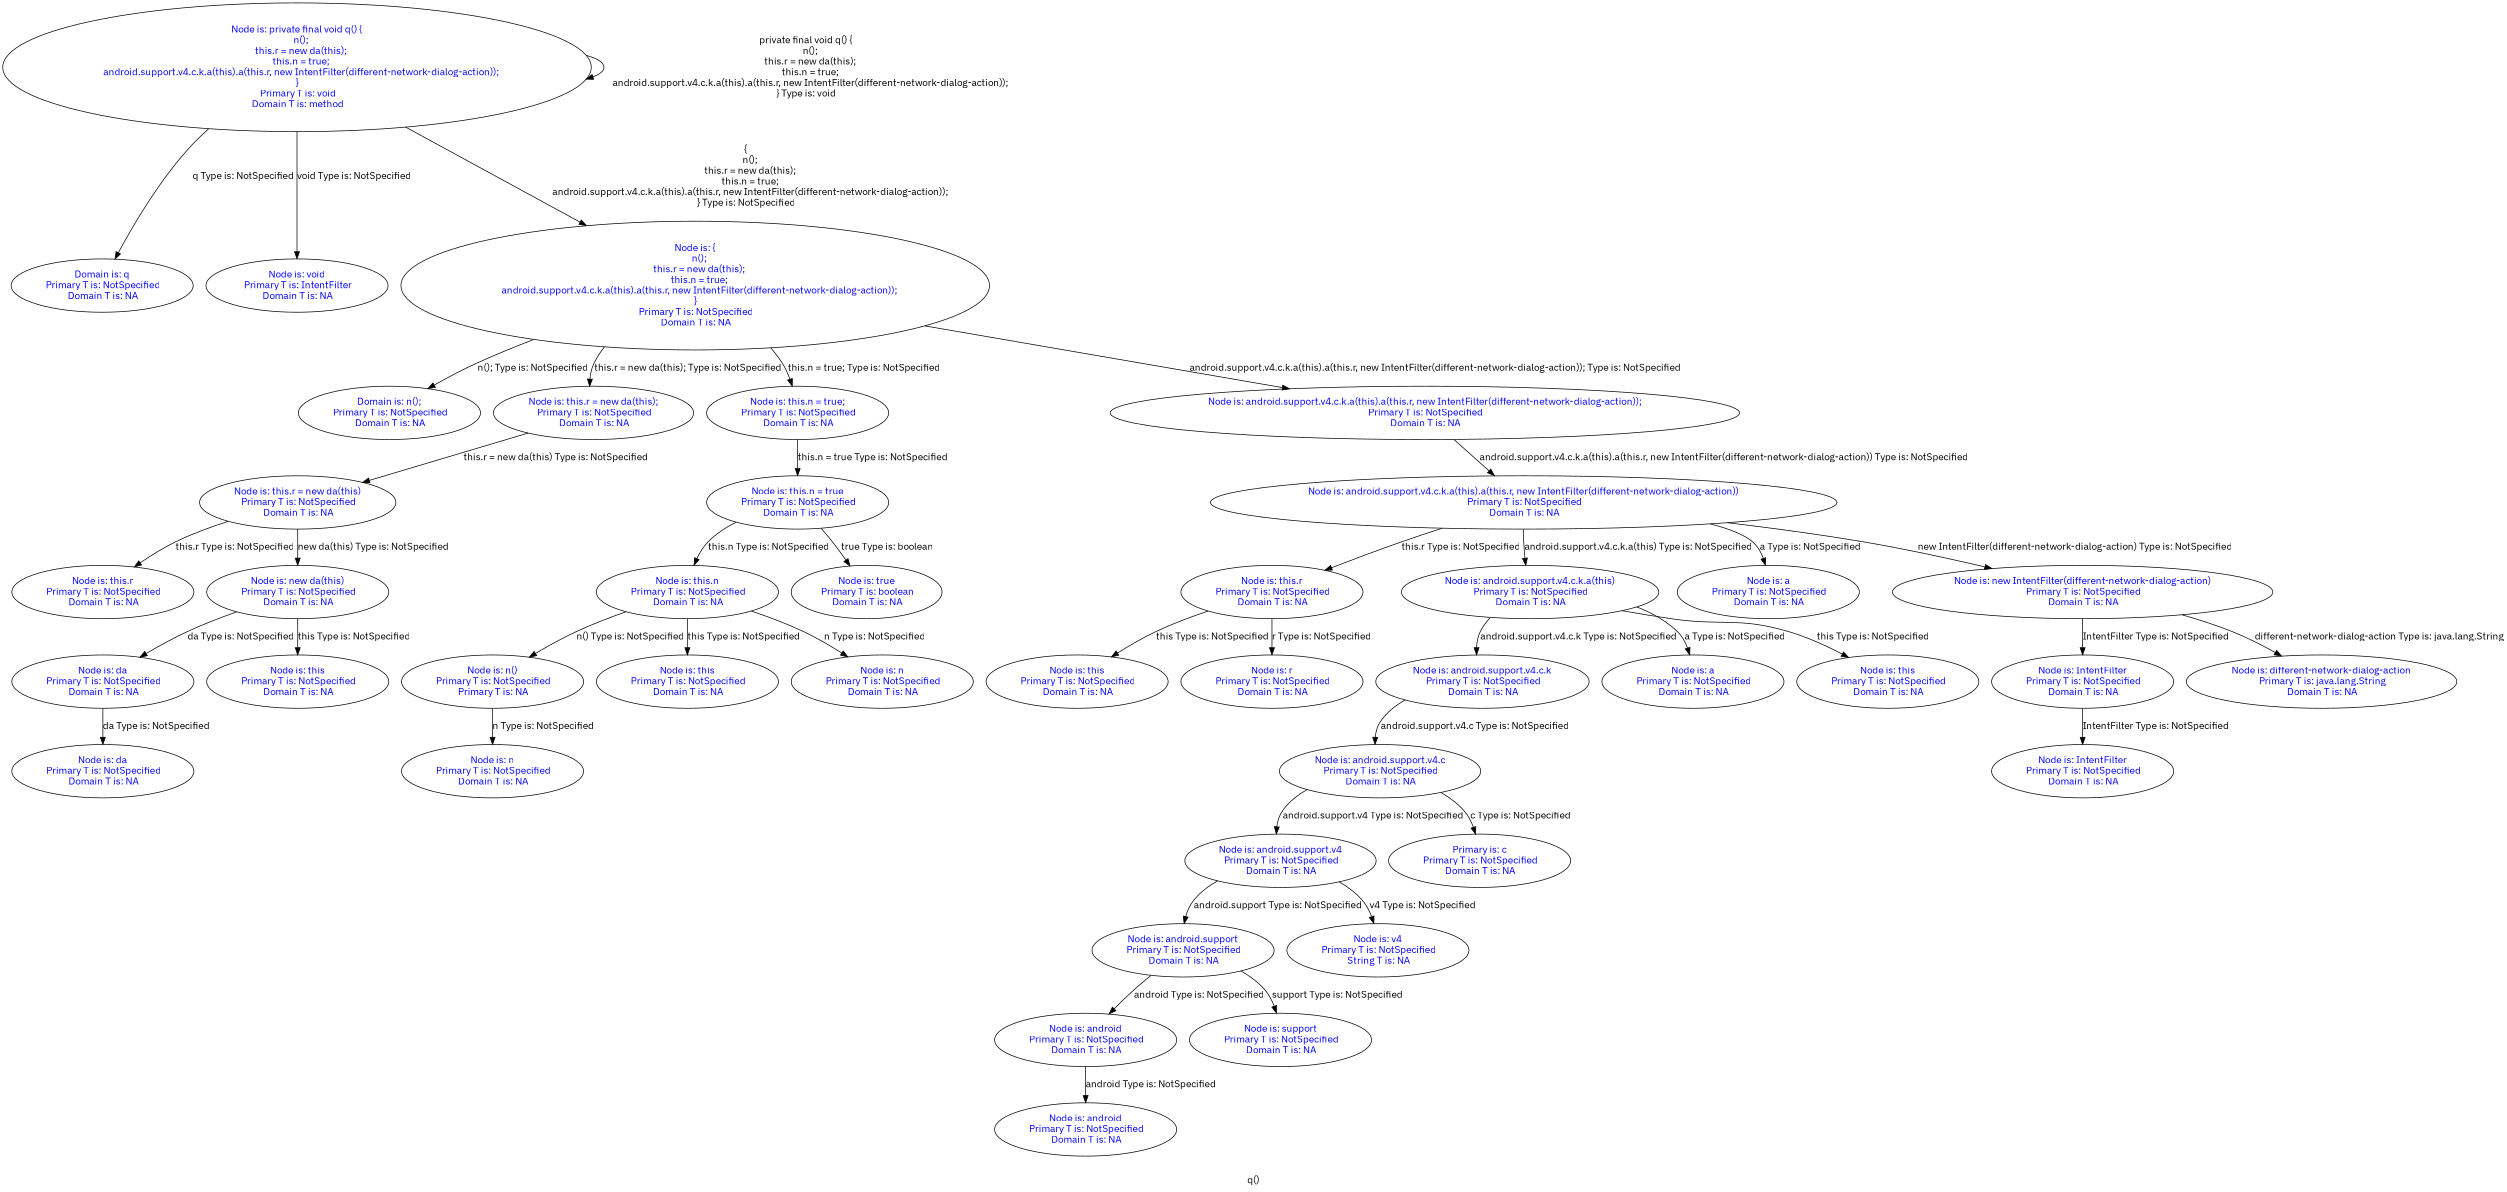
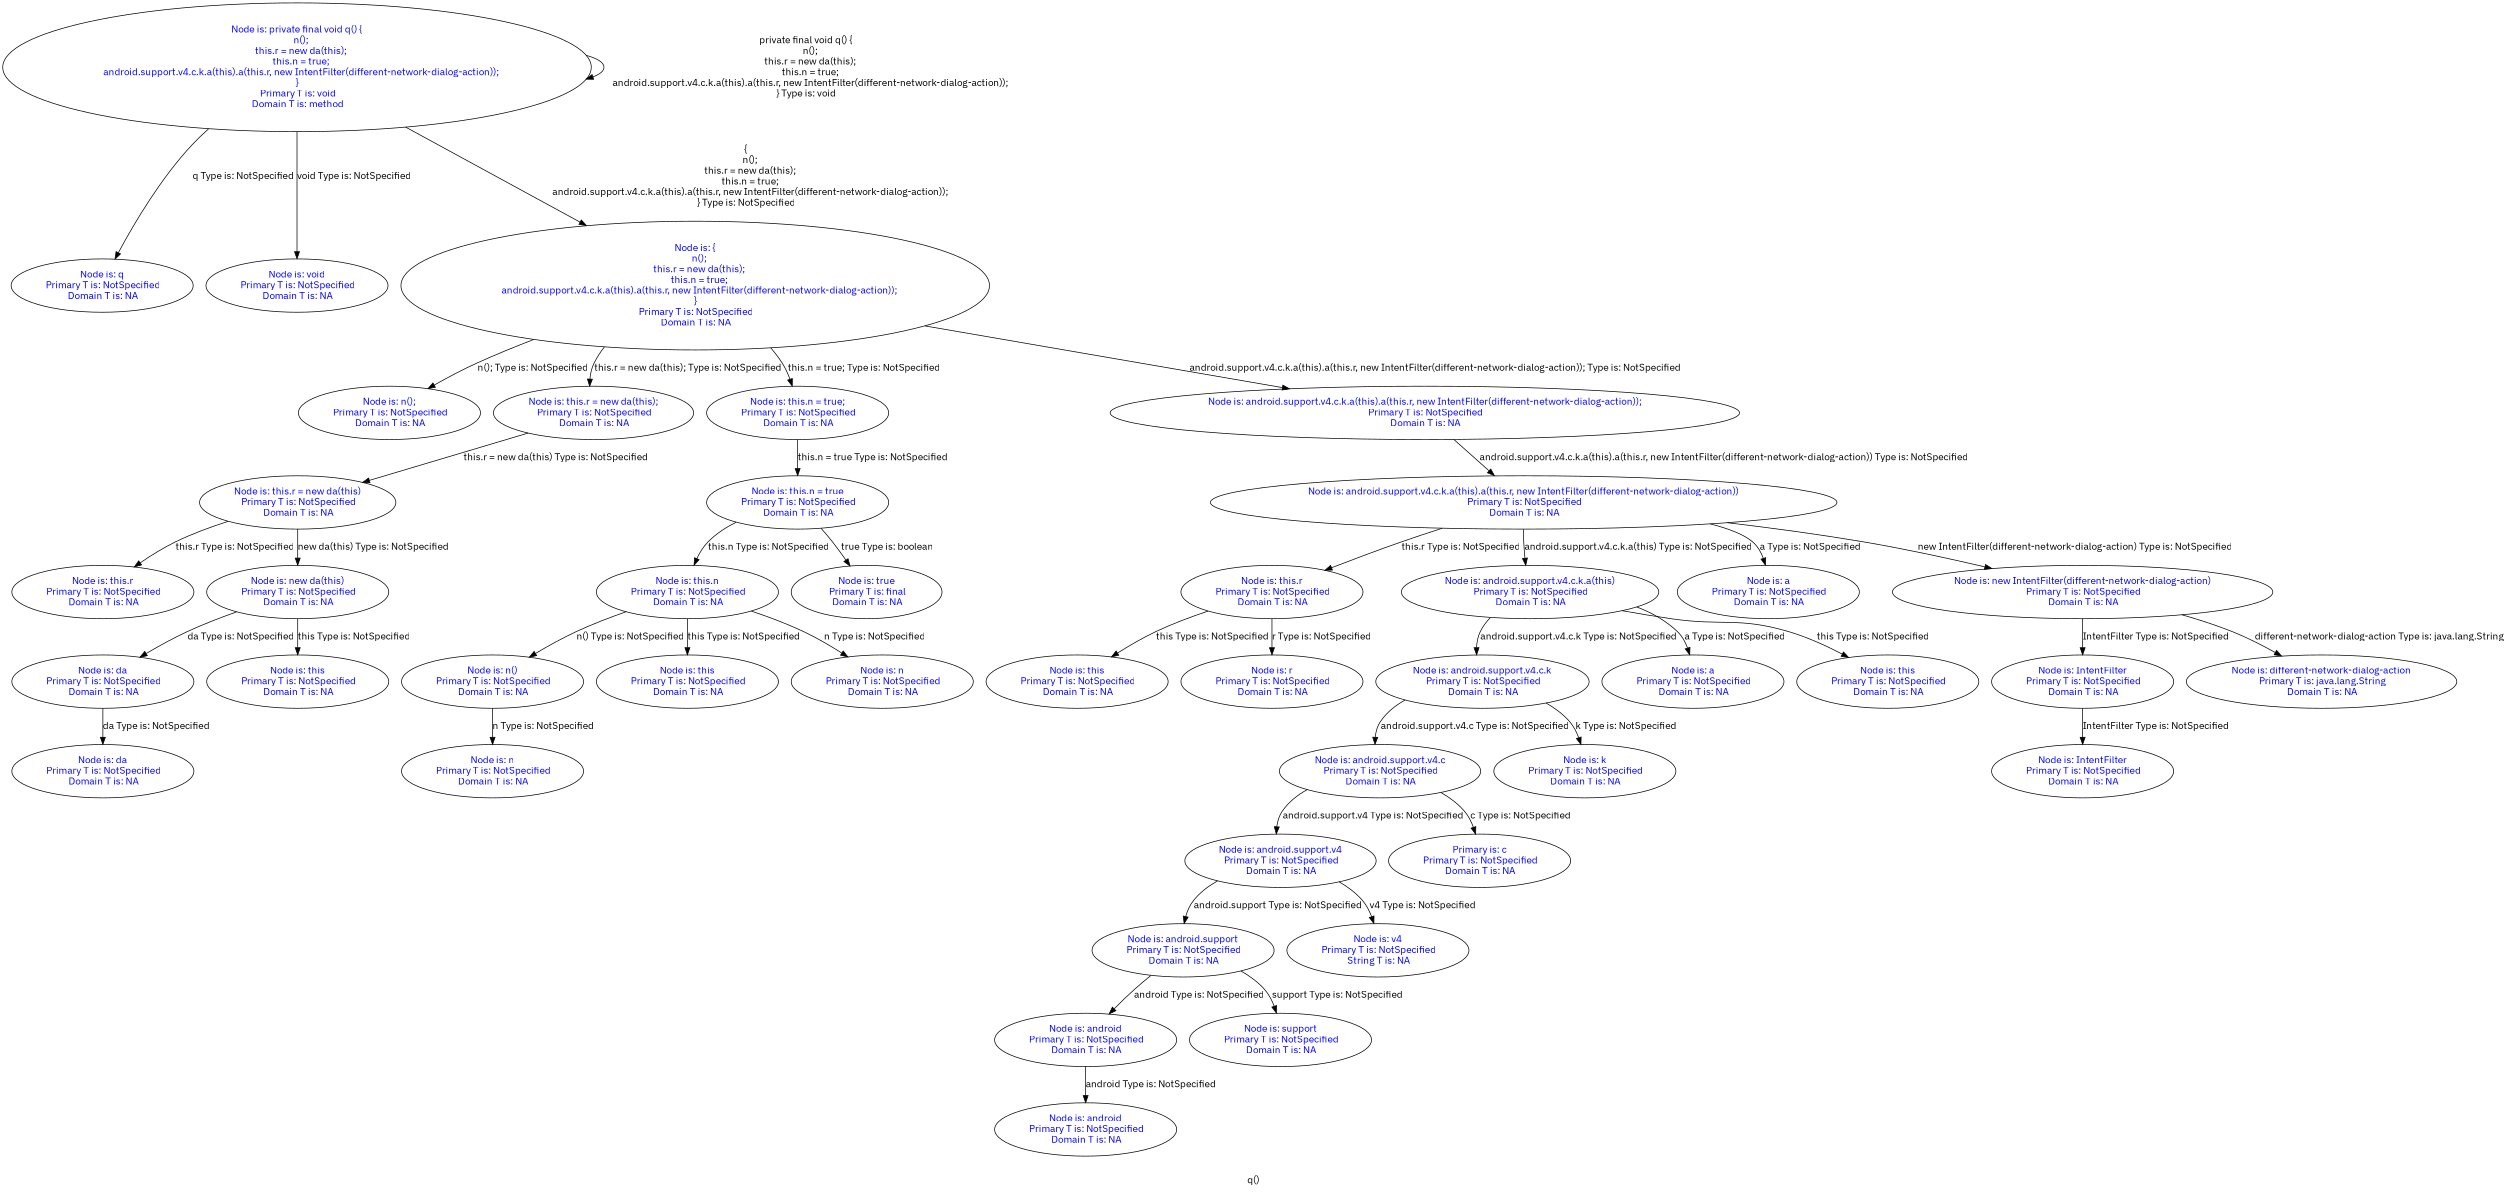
node "Domain is: q Primary T is: NotSpecified Domain T is: NA": label "Domain is: q Primary T is: NotSpecified Domain T is: NA" -> "Node is: q Primary T is: NotSpecified Domain T is: NA"
node "Node is: void Primary T is: IntentFilter Domain T is: NA": label "Node is: void Primary T is: IntentFilter Domain T is: NA" -> "Node is: void Primary T is: NotSpecified Domain T is: NA"
node "Domain is: n(); Primary T is: NotSpecified Domain T is: NA": label "Domain is: n(); Primary T is: NotSpecified Domain T is: NA" -> "Node is: n(); Primary T is: NotSpecified Domain T is: NA"
node "Node is: true Primary T is: boolean Domain T is: NA": label "Node is: true Primary T is: boolean Domain T is: NA" -> "Node is: true Primary T is: final Domain T is: NA"
node "Node is: n() Primary T is: NotSpecified Primary T is: NA": label "Node is: n() Primary T is: NotSpecified Primary T is: NA" -> "Node is: n() Primary T is: NotSpecified Domain T is: NA"
node "Node is: k Primary T is: NotSpecified Domain T is: NA": added
